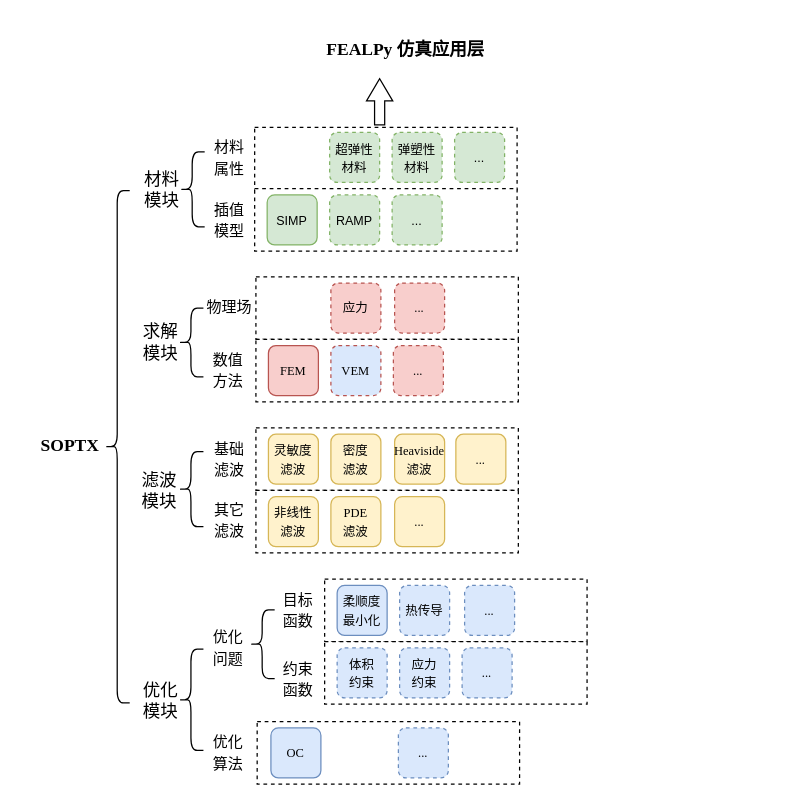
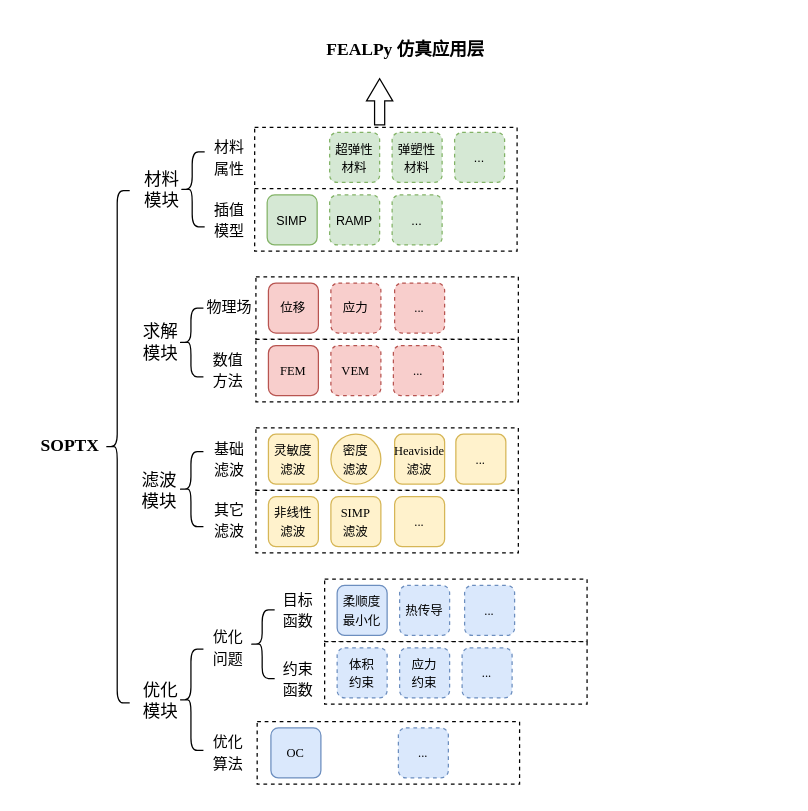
node "位移": added
node "VEM": fillcolor #dae8fc -> #f8cecc
node "密度 滤波": shape rounded rectangle -> ellipse
node "PDE 滤波": label "PDE 滤波" -> "SIMP 滤波"
